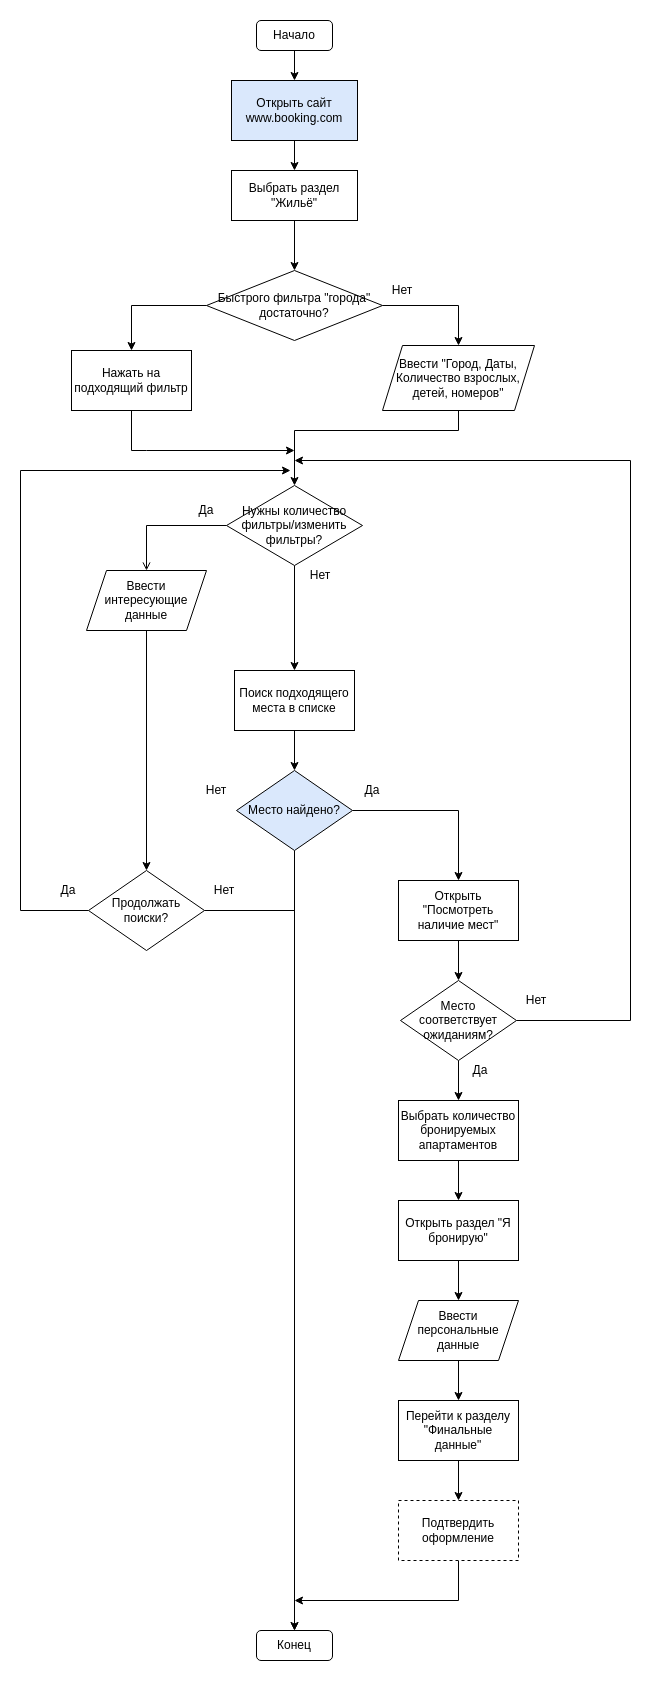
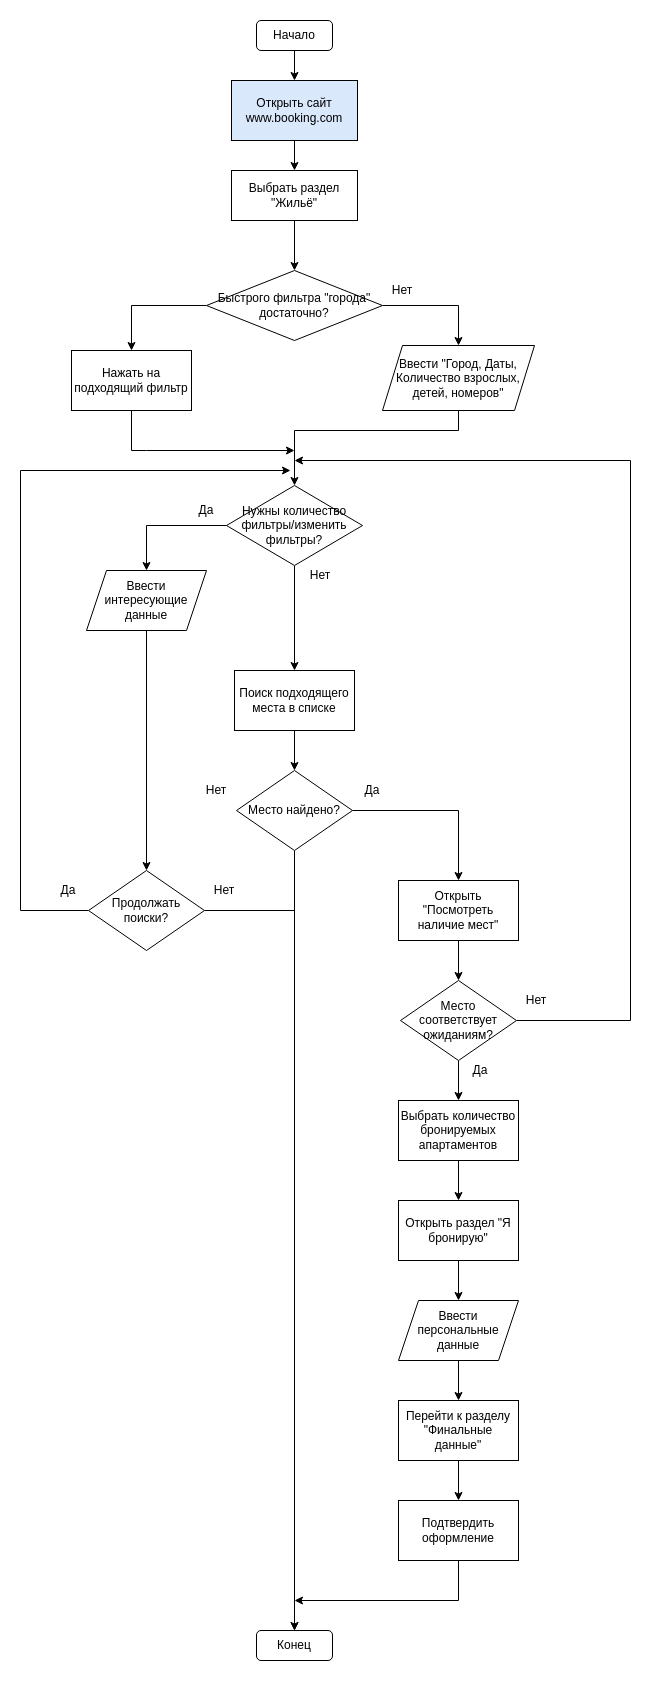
edge "Нужны количество фильтры/изменить фильтры?" -> "Ввести интересующие данные": arrowhead open -> classic
node "Место найдено?": fillcolor #dae8fc -> #ffffff
node "Подтвердить оформление": style dashed -> solid
